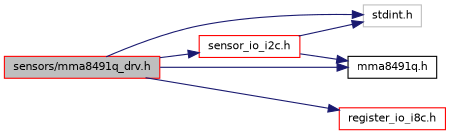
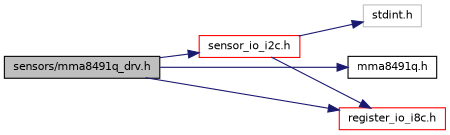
edge "sensors/mma8491q_drv.h" -> "stdint.h": removed
edge "sensor_io_i2c.h" -> "mma8491q.h": now "sensor_io_i2c.h" -> "register_io_i8c.h"
node "sensors/mma8491q_drv.h": color red -> black
